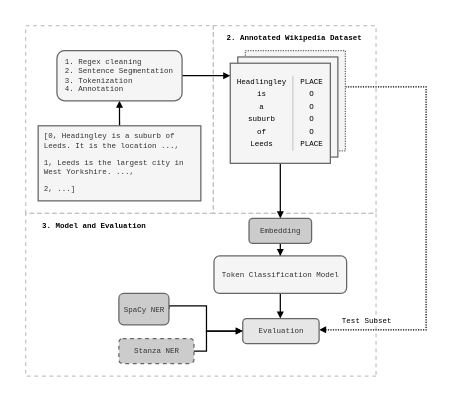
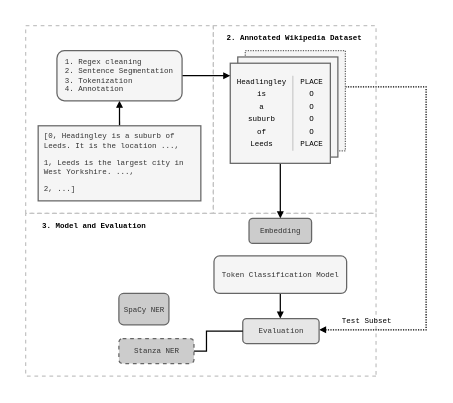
edge "Embedding" -> "Token Classification Model": removed
edge "SpaCy NER" -> "Evaluation": removed
edge "Stanza NER" -> "Evaluation": arrowhead block -> none
